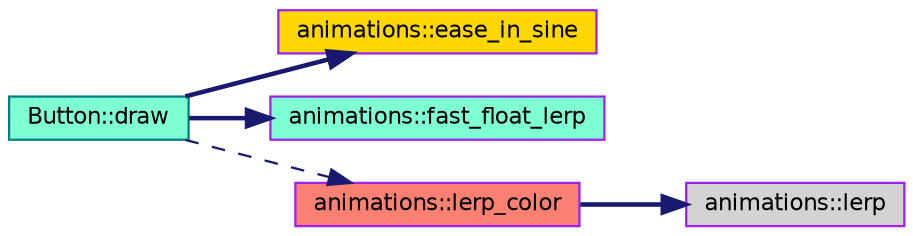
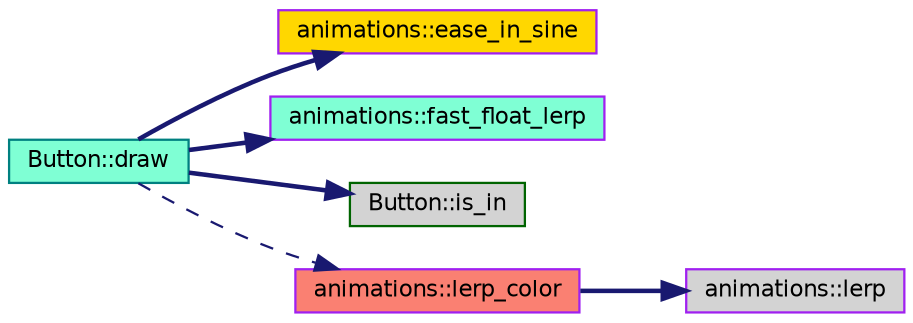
node "Button::is_in": added
